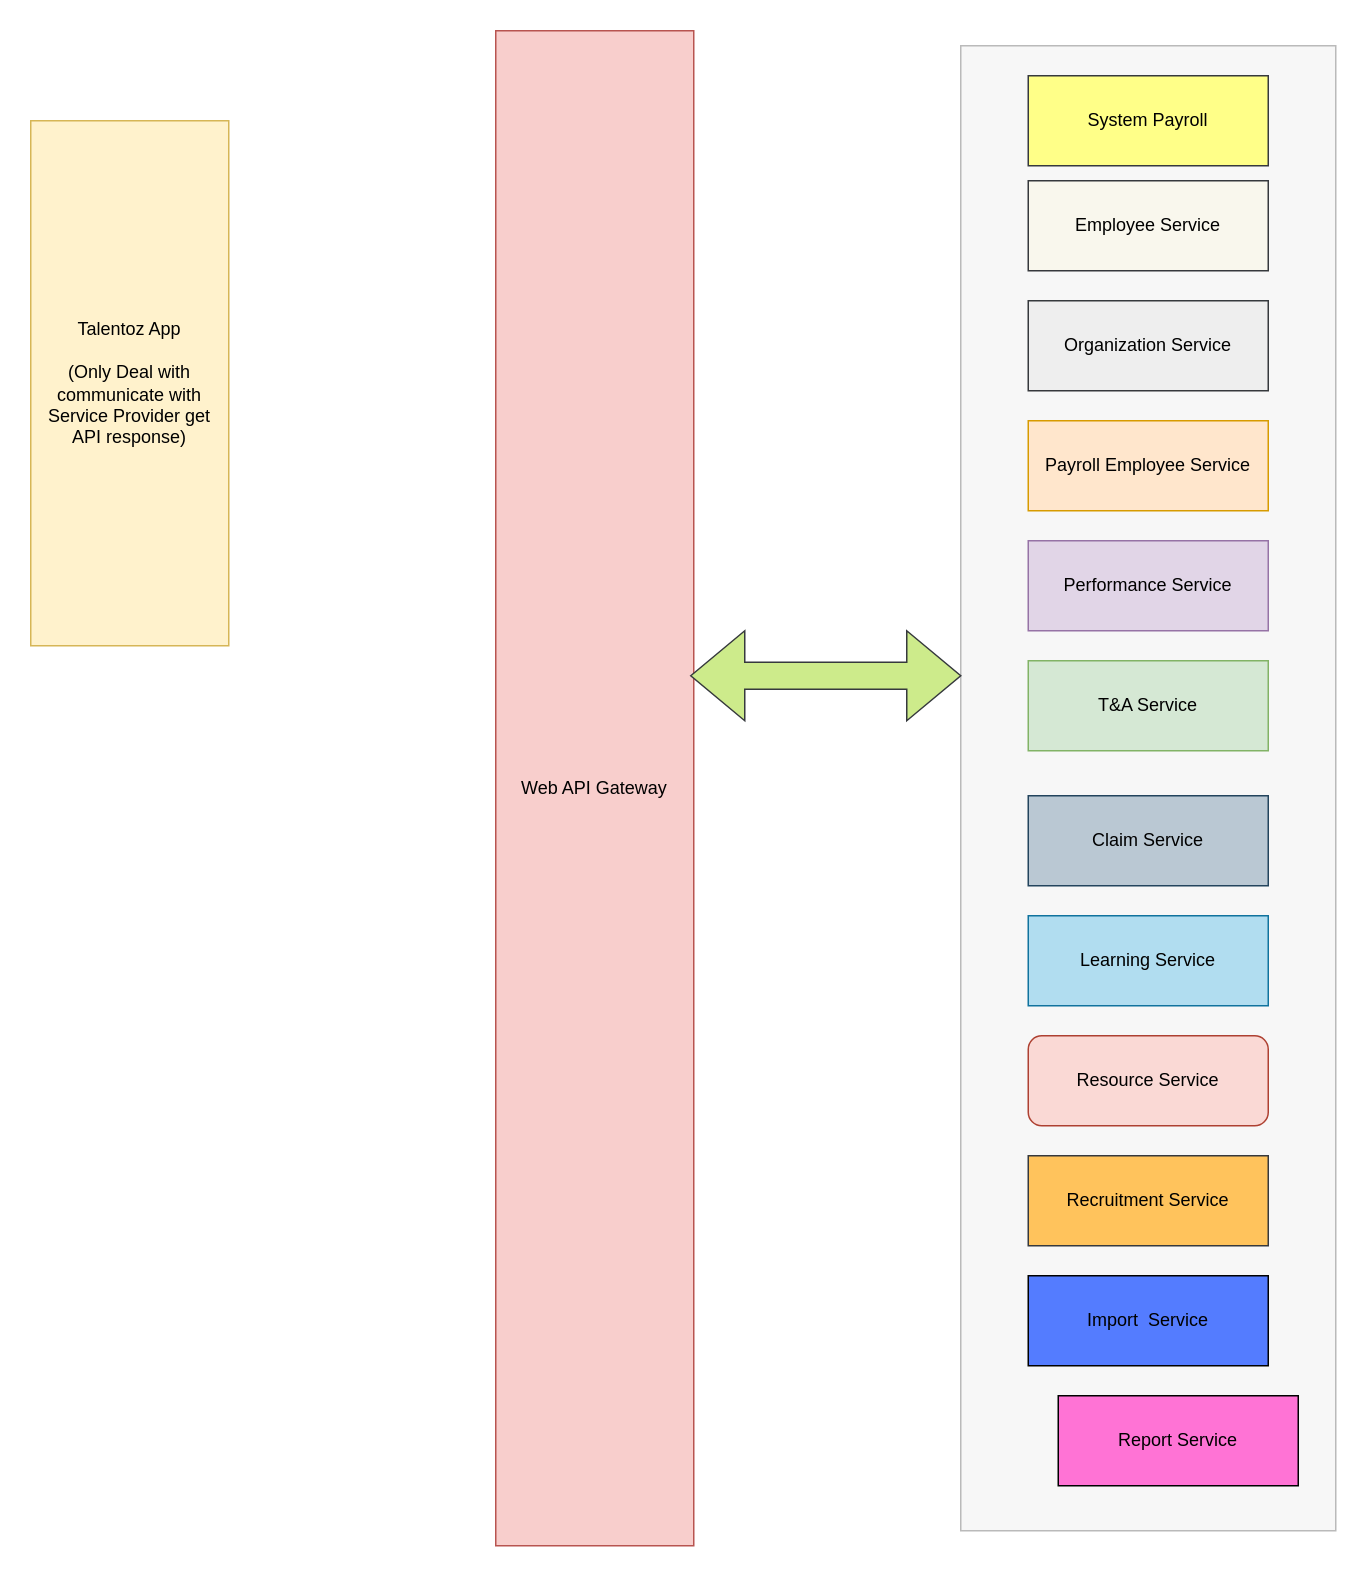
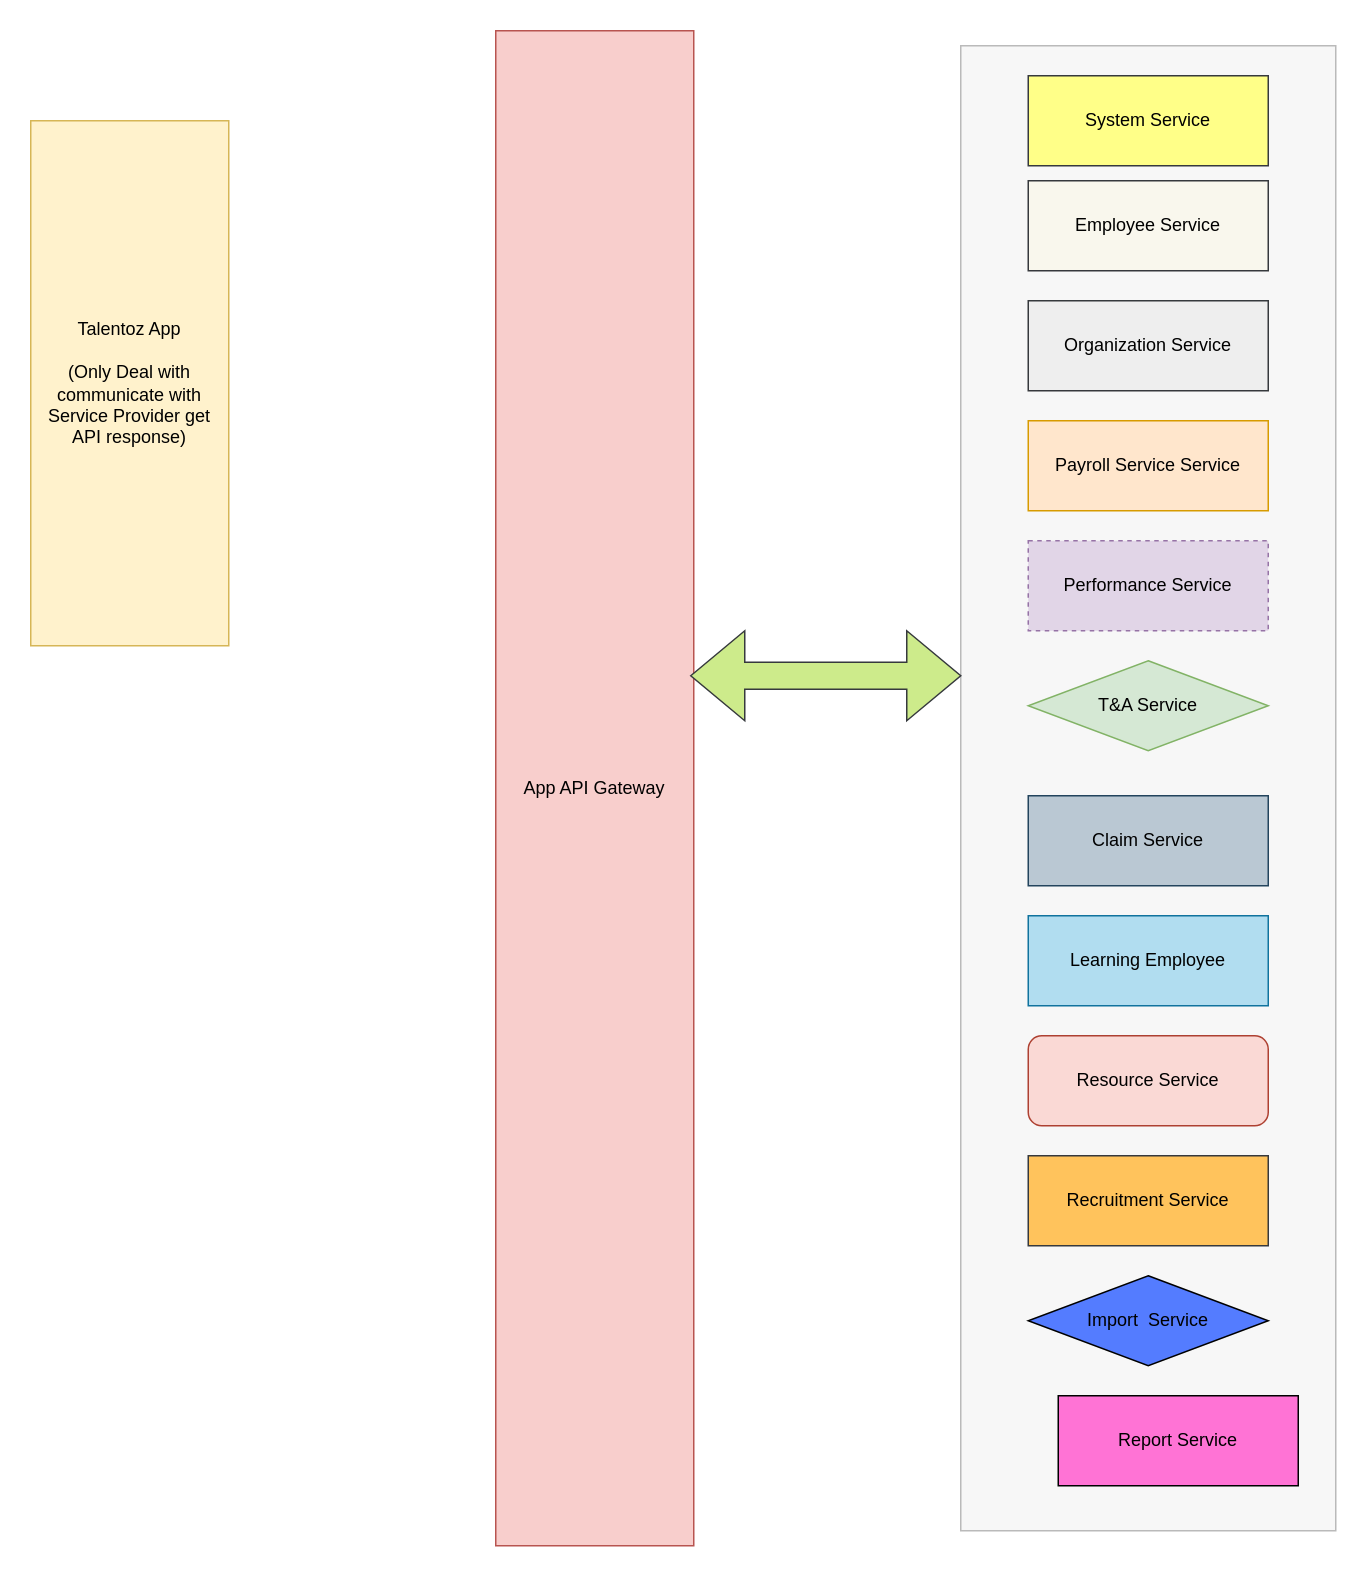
node "System Payroll": label "System Payroll" -> "System Service"
node "Payroll Employee Service": label "Payroll Employee Service" -> "Payroll Service Service"
node "Performance Service": style solid -> dashed
node "T&A Service": shape rectangle -> diamond
node "Web API Gateway": label "Web API Gateway" -> "App API Gateway"
node "Learning Service": label "Learning Service" -> "Learning Employee"
node "Import Service": shape rectangle -> diamond
